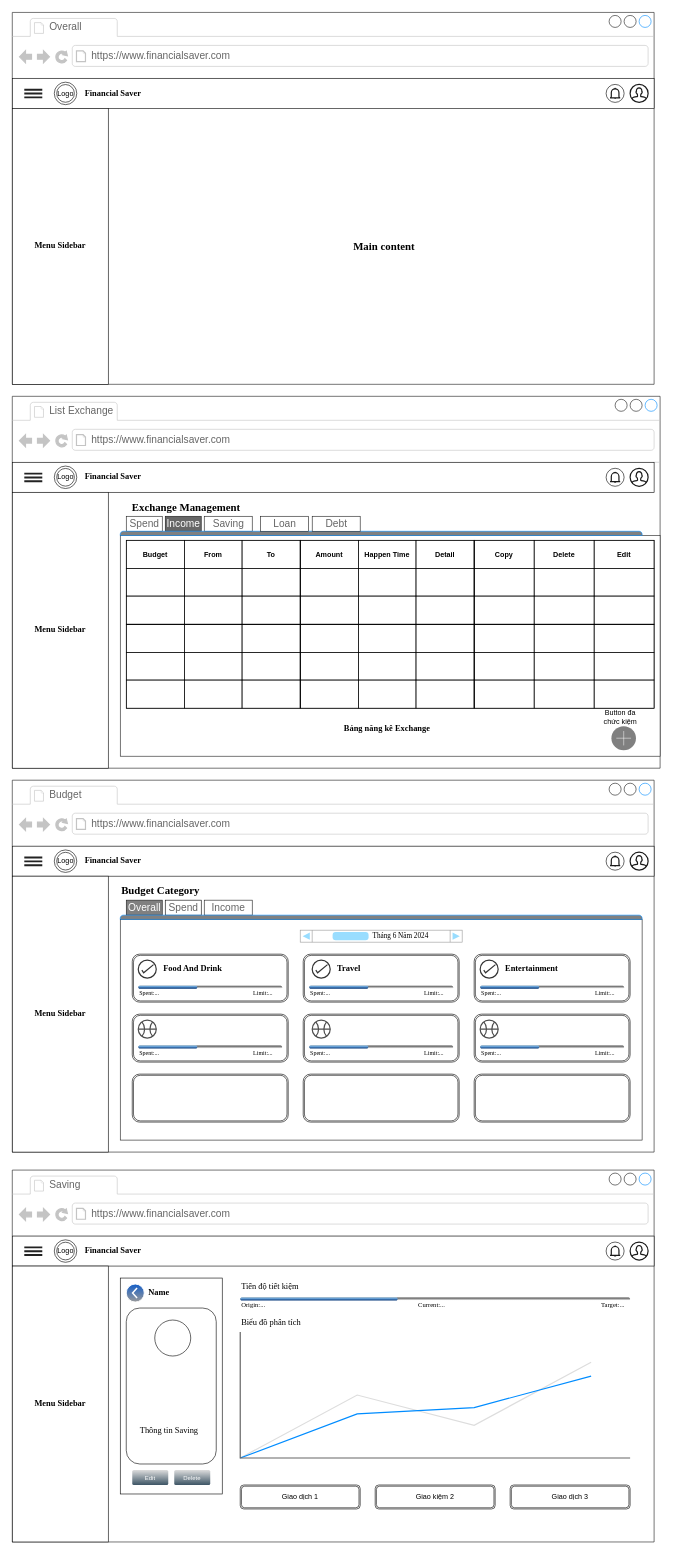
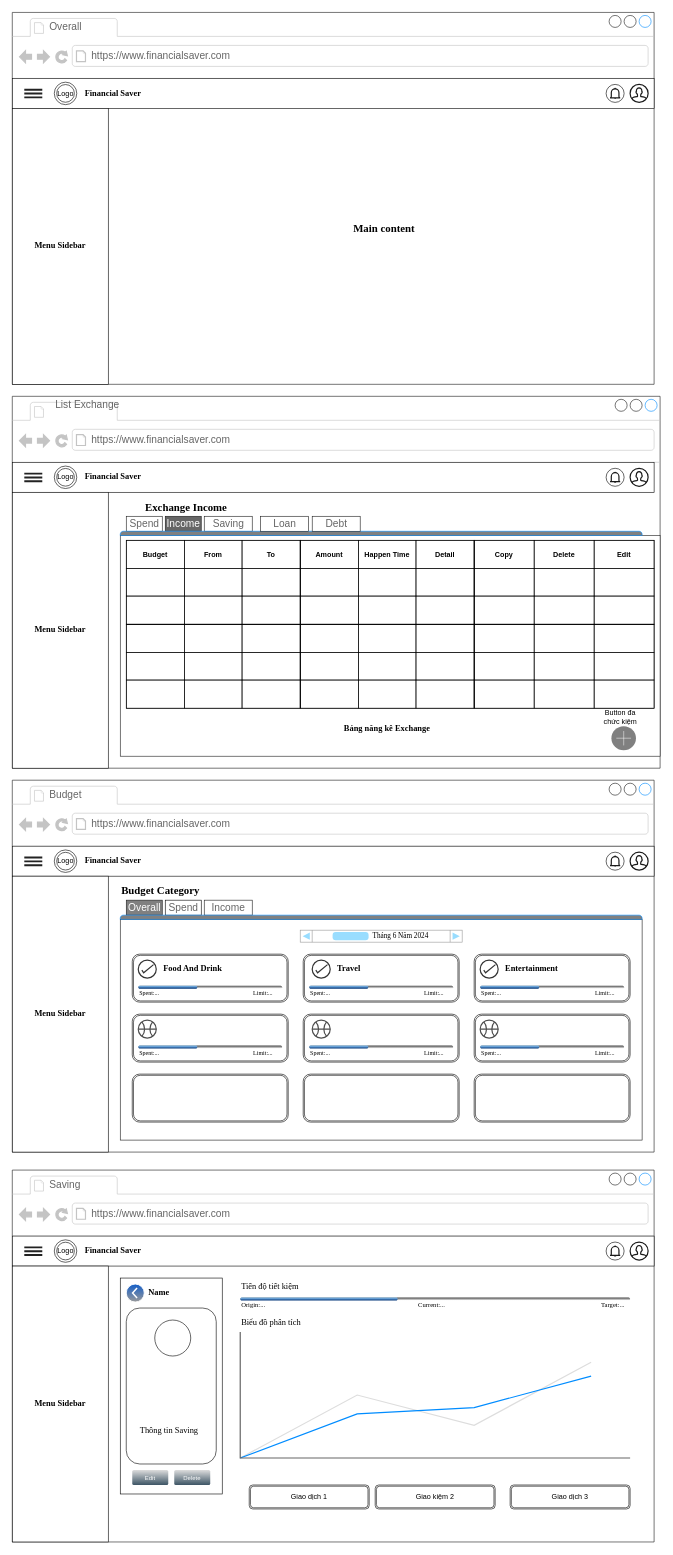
node "Main content": moved (384, 246) -> (384, 228)
node "List Exchange": moved (81, 411) -> (87, 405)
node "Exchange Management": label "Exchange Management" -> "Exchange Income"
node "Giao dịch 1": moved (300, 1497) -> (309, 1497)
